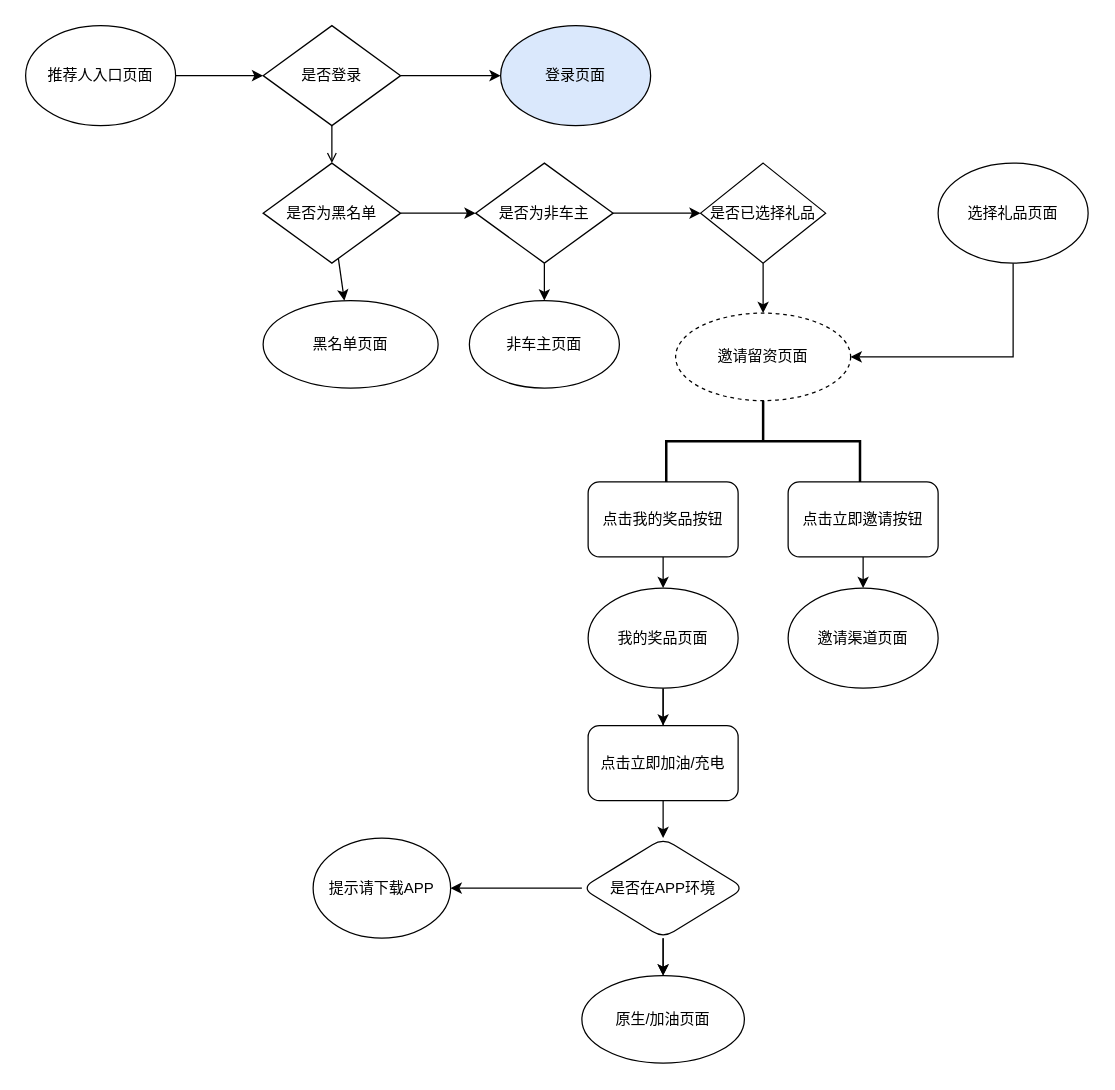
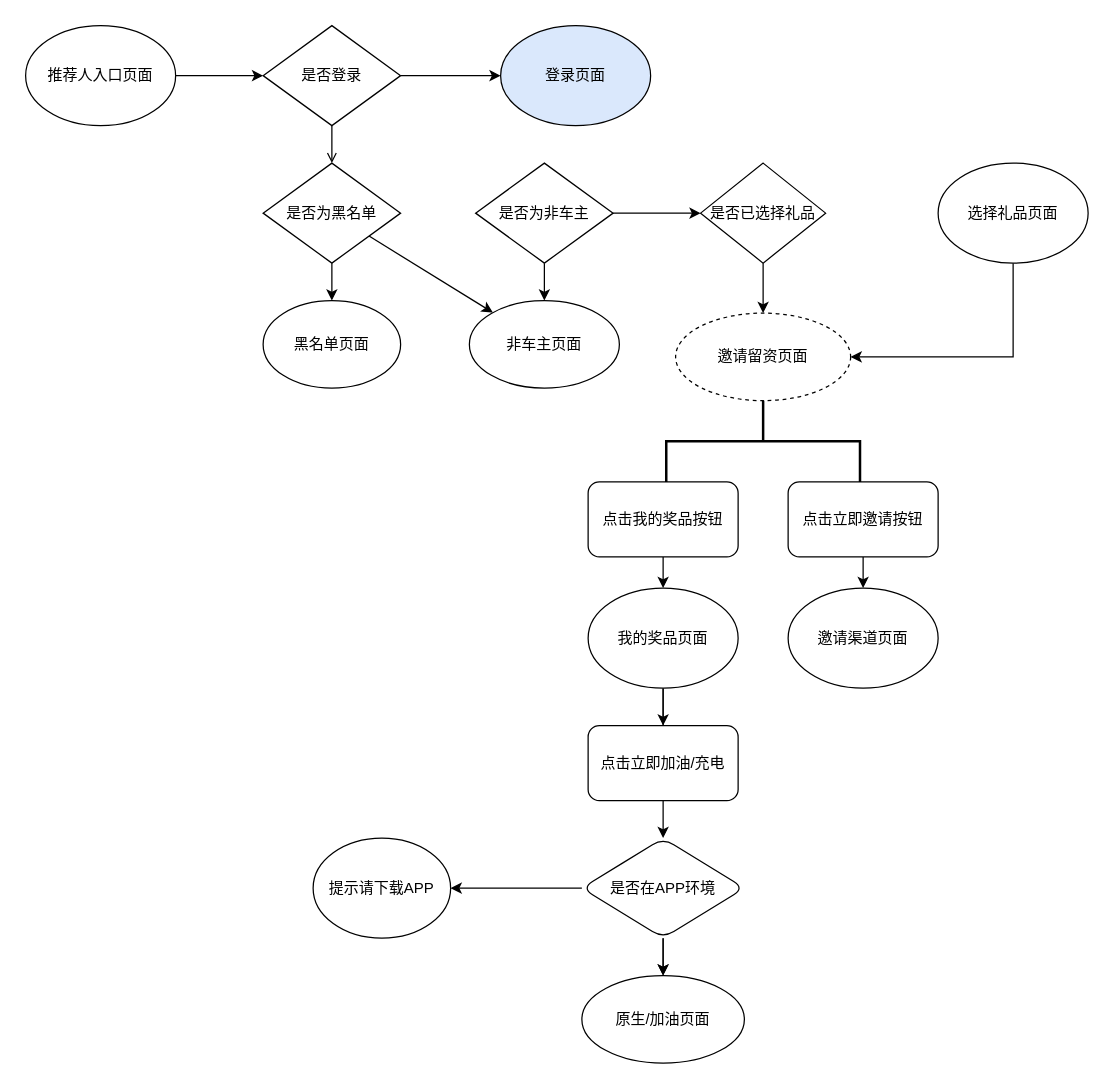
edge "是否为黑名单" -> "是否为非车主": now "是否为黑名单" -> "非车主页面"
node "黑名单页面": size 175x88 -> 138x88
